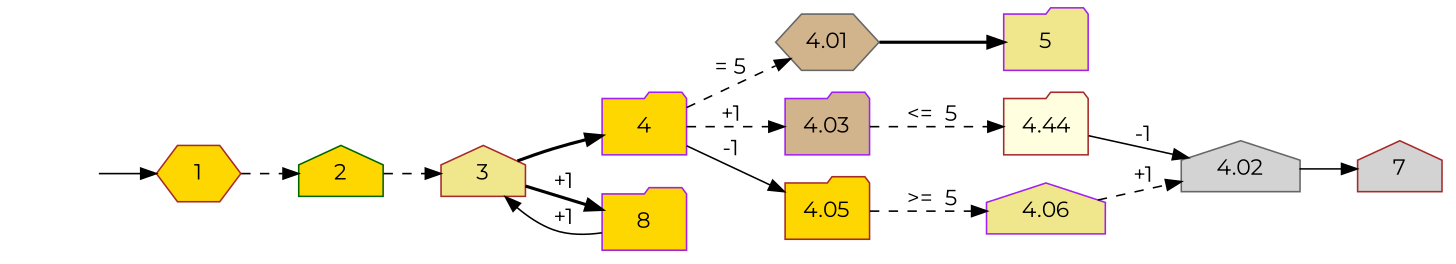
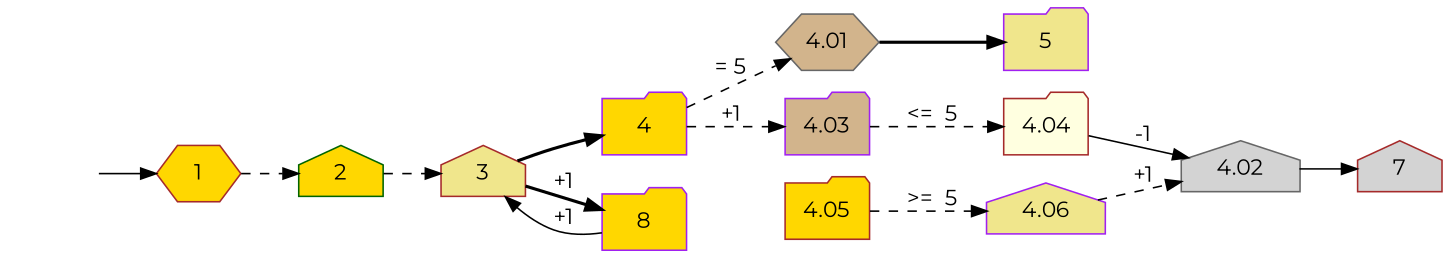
node "4.44": label "4.44" -> "4.04"
edge "4" -> "4.05": removed, label "-1"
